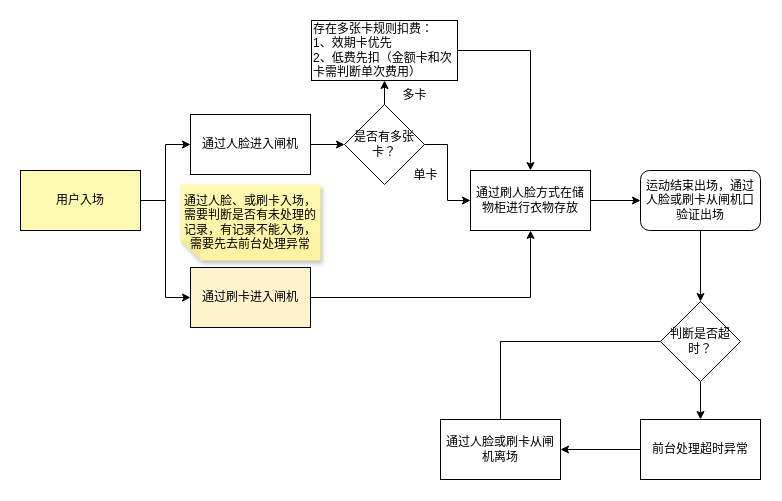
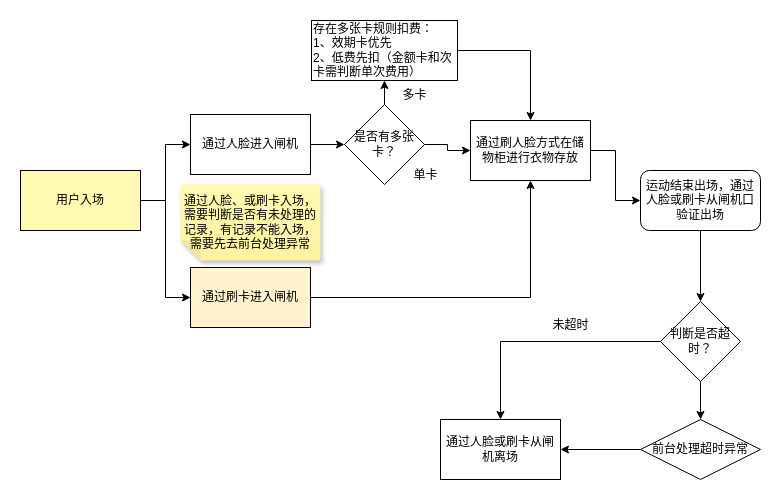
node "通过刷人脸方式在储物柜进行衣物存放": moved (531, 201) -> (531, 151)
node "未超时": added
edge "判断是否超时？" -- "通过人脸或刷卡从闸机离场": arrowhead none -> classic
node "前台处理超时异常": shape rectangle -> diamond
